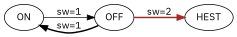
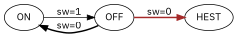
edge "OFF" -> "HEST": label "sw=2" -> "sw=0"
edge "OFF" -> "ON": label "sw=1" -> "sw=0"
